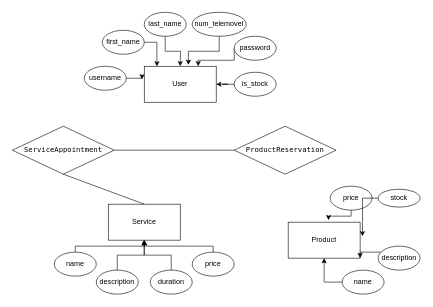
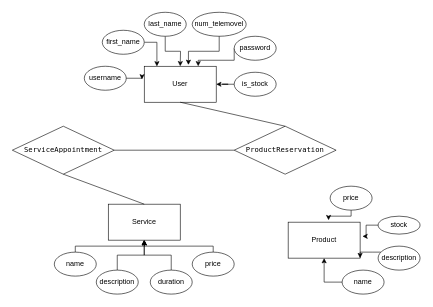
edge "User" -- "ProductReservation": added
node "stock": moved (399, 198) -> (399, 225)
